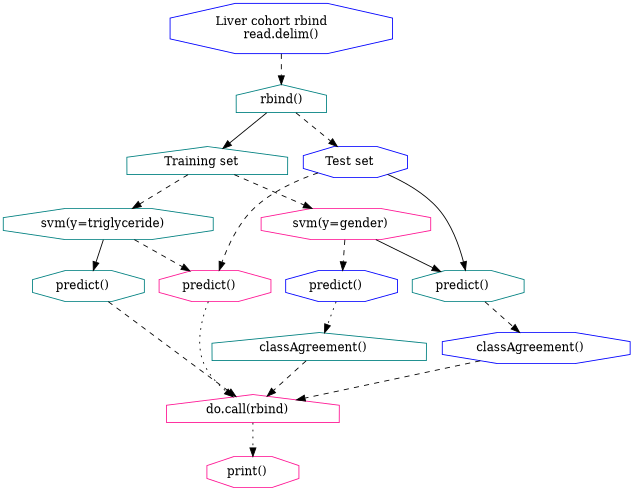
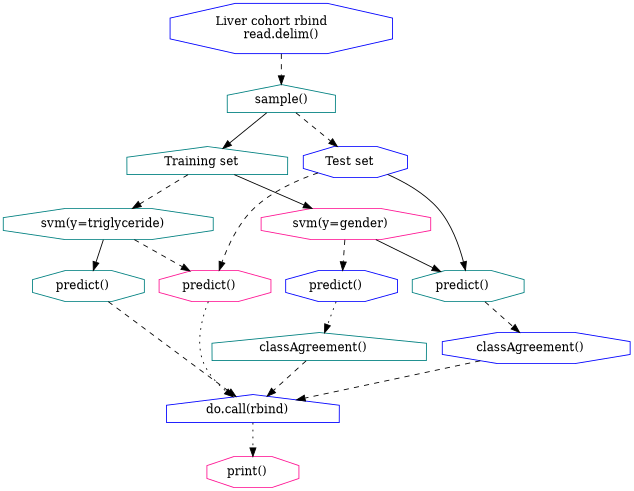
node "rbind()": label "rbind()" -> "sample()"
edge "Training set" -> "svm(y=gender)": style dashed -> solid
node "do.call(rbind)": color deeppink -> blue
